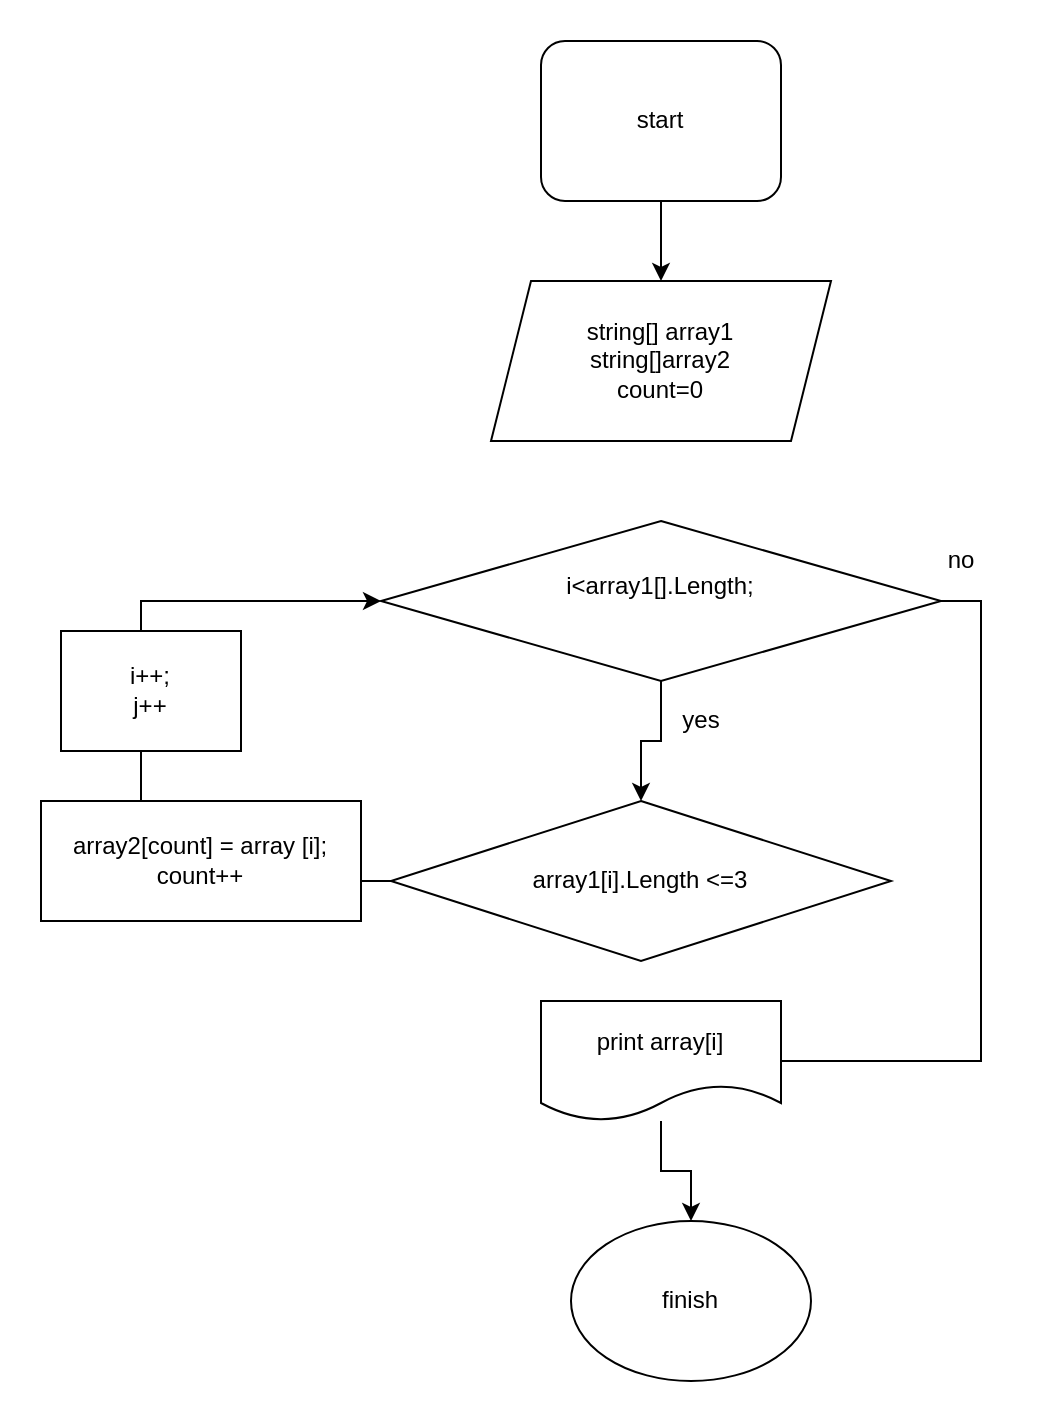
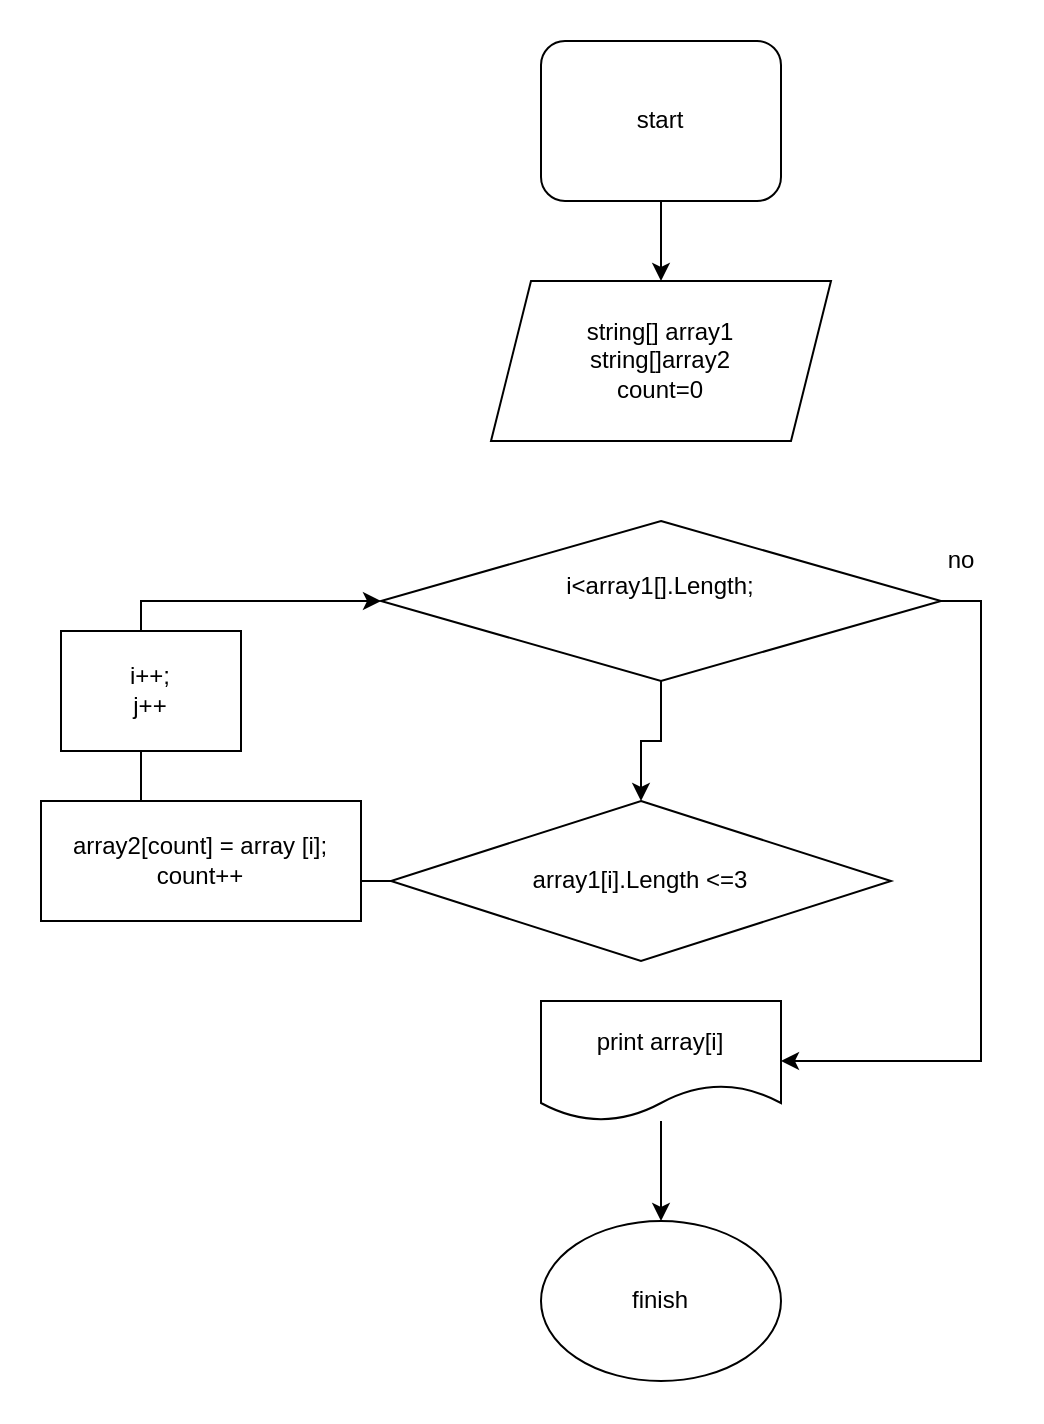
node "yes": removed
edge "i<array1[].Length;" -- "print array[i]": arrowhead none -> classic
node "finish": moved (691, 1301) -> (661, 1301)
